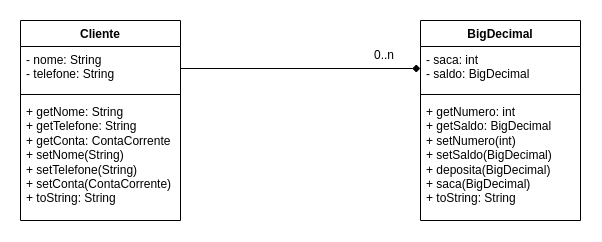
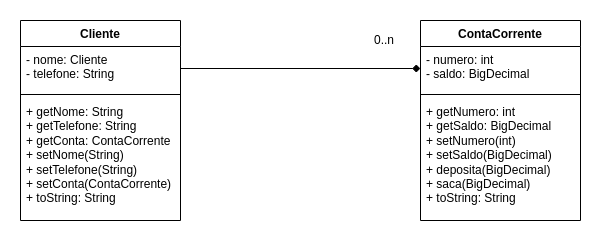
node "BigDecimal": label "BigDecimal" -> "ContaCorrente"
node "0..n": moved (385, 56) -> (385, 41)
node "- nome: String - telefone: String": label "- nome: String - telefone: String" -> "- nome: Cliente - telefone: String"
node "- saca: int - saldo: BigDecimal": label "- saca: int - saldo: BigDecimal" -> "- numero: int - saldo: BigDecimal"
